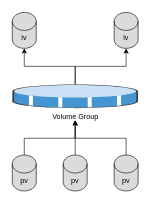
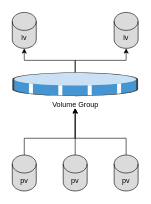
node "Volume Group": moved (75, 96) -> (75, 84)
